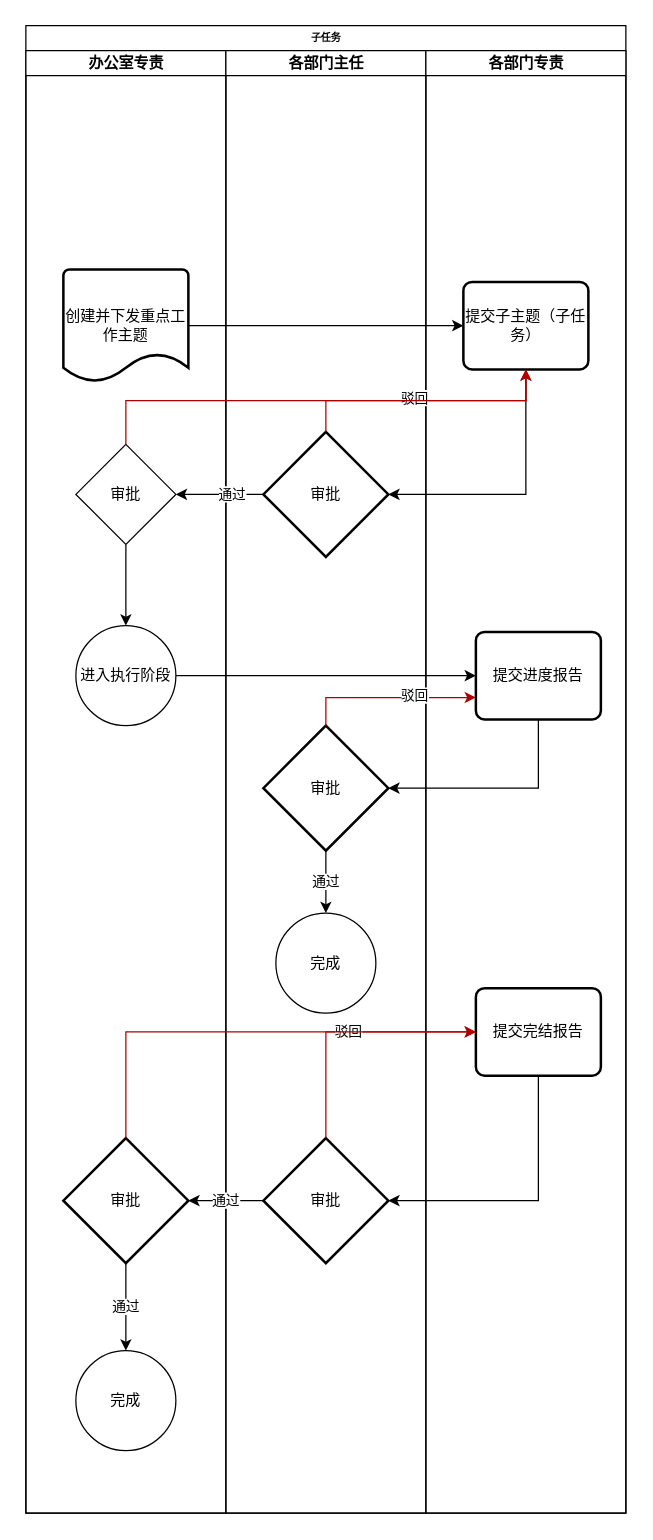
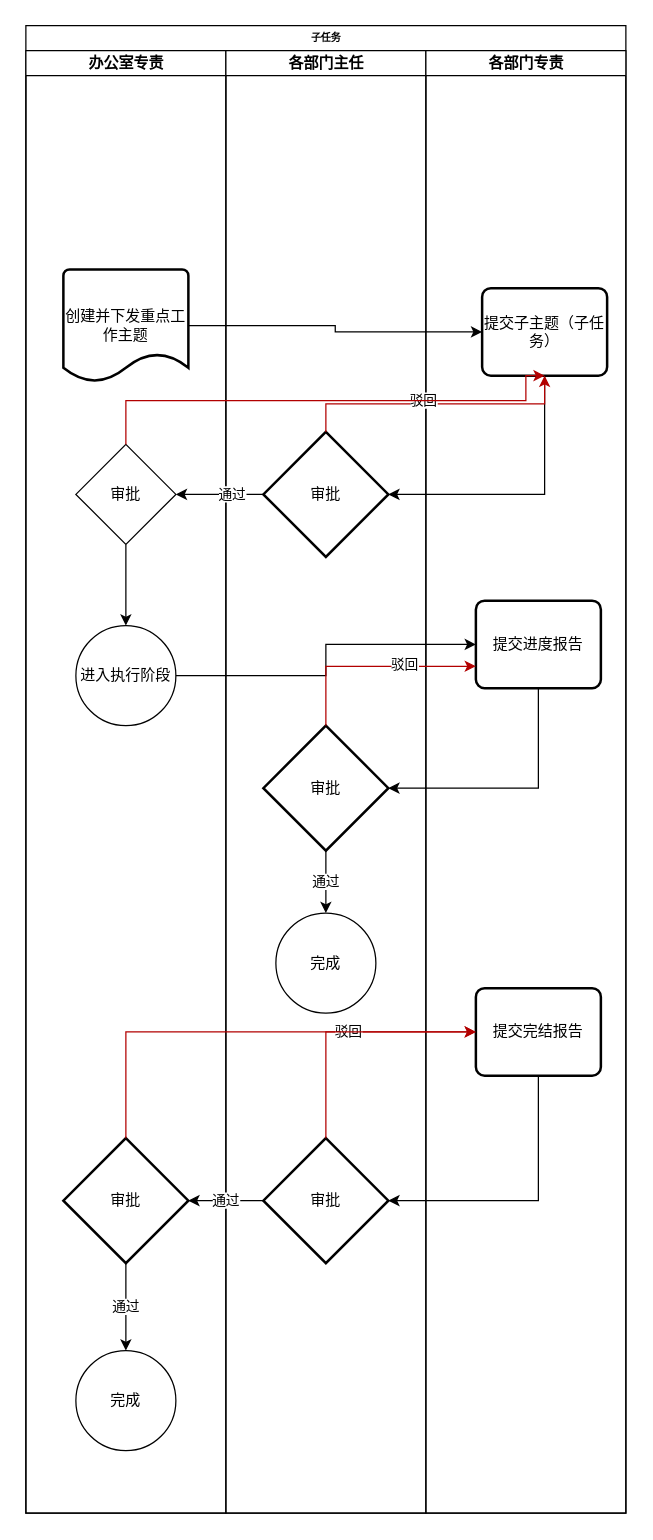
node "提交子主题（子任务）": moved (526, 326) -> (544, 332)
node "提交进度报告": moved (538, 676) -> (538, 644)
